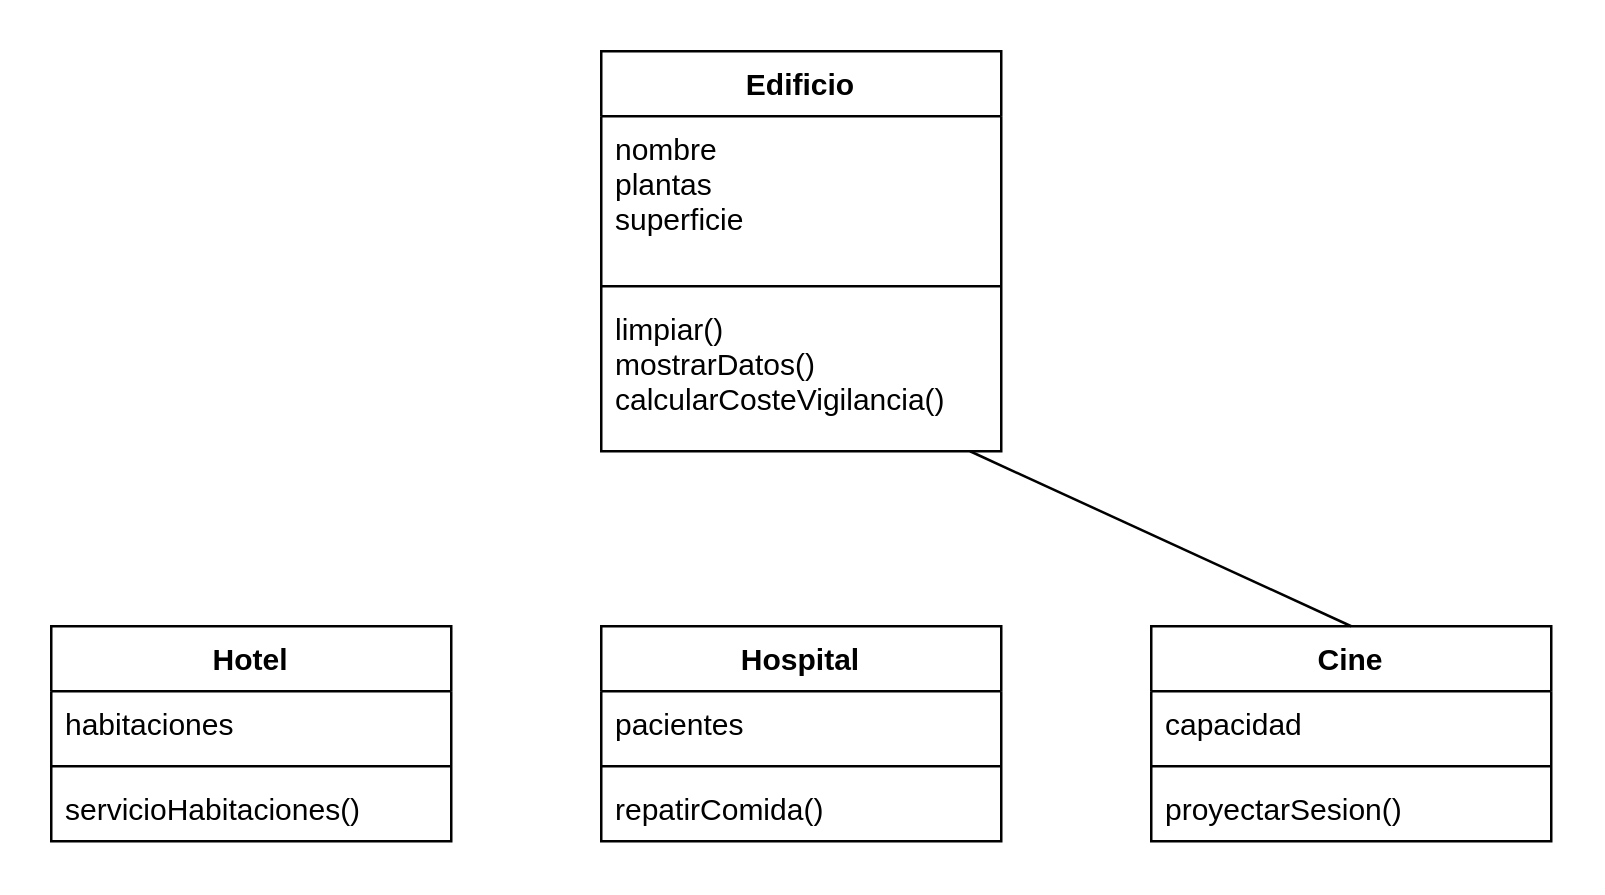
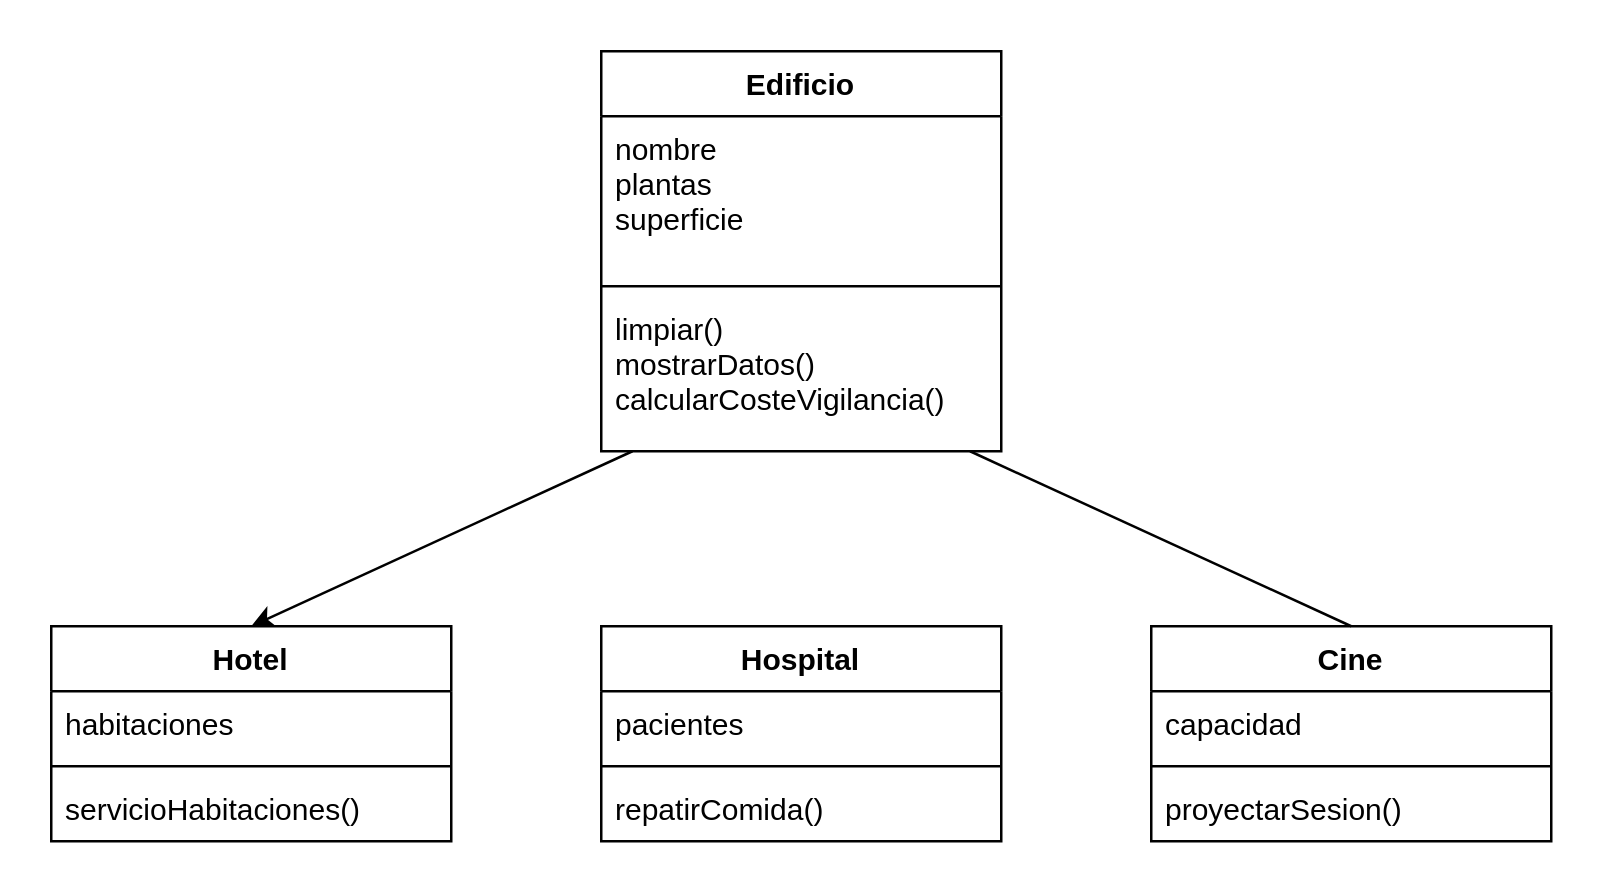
edge "limpiar() mostrarDatos() calcularCosteVigilancia()" -> "Hotel": added
